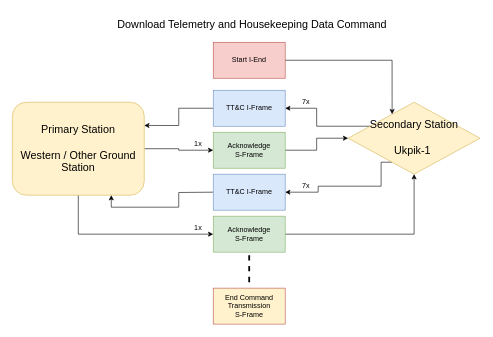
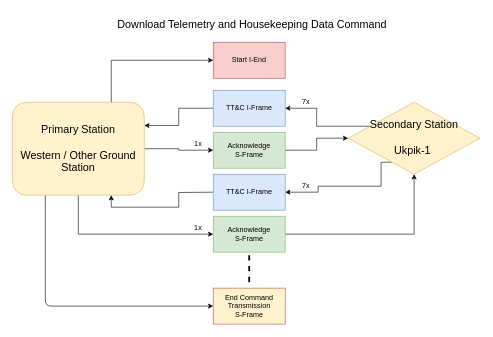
edge "Primary Station Western / Other Ground Station" -> "Start I-End": added
edge "Start I-End" -> "Secondary Station Ukpik-1": removed
edge "Primary Station Western / Other Ground Station" -> "End Command Transmission S-Frame": added
